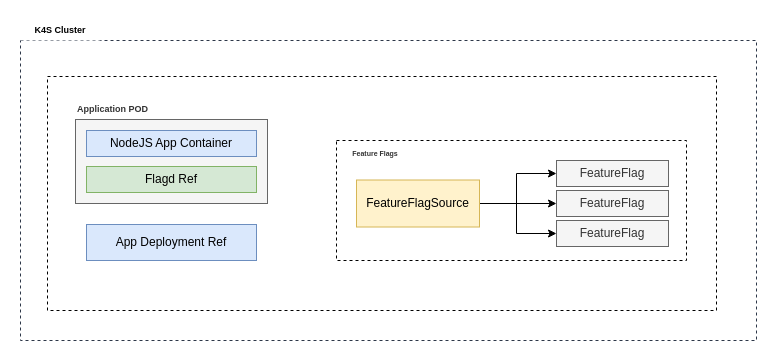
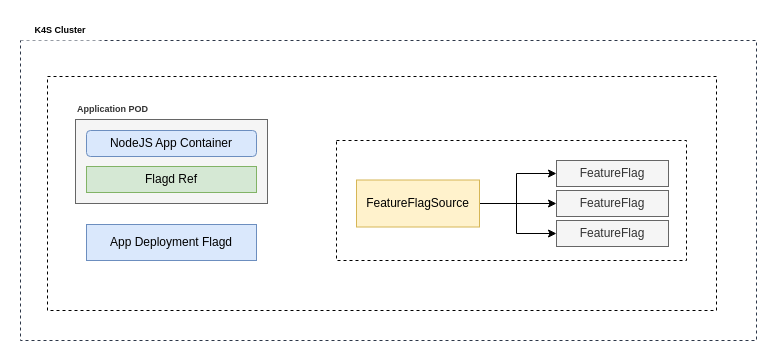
node "NodeJS App Container": shape rectangle -> rounded rectangle
node "Feature Flags": removed
node "App Deployment Ref": label "App Deployment Ref" -> "App Deployment Flagd"
